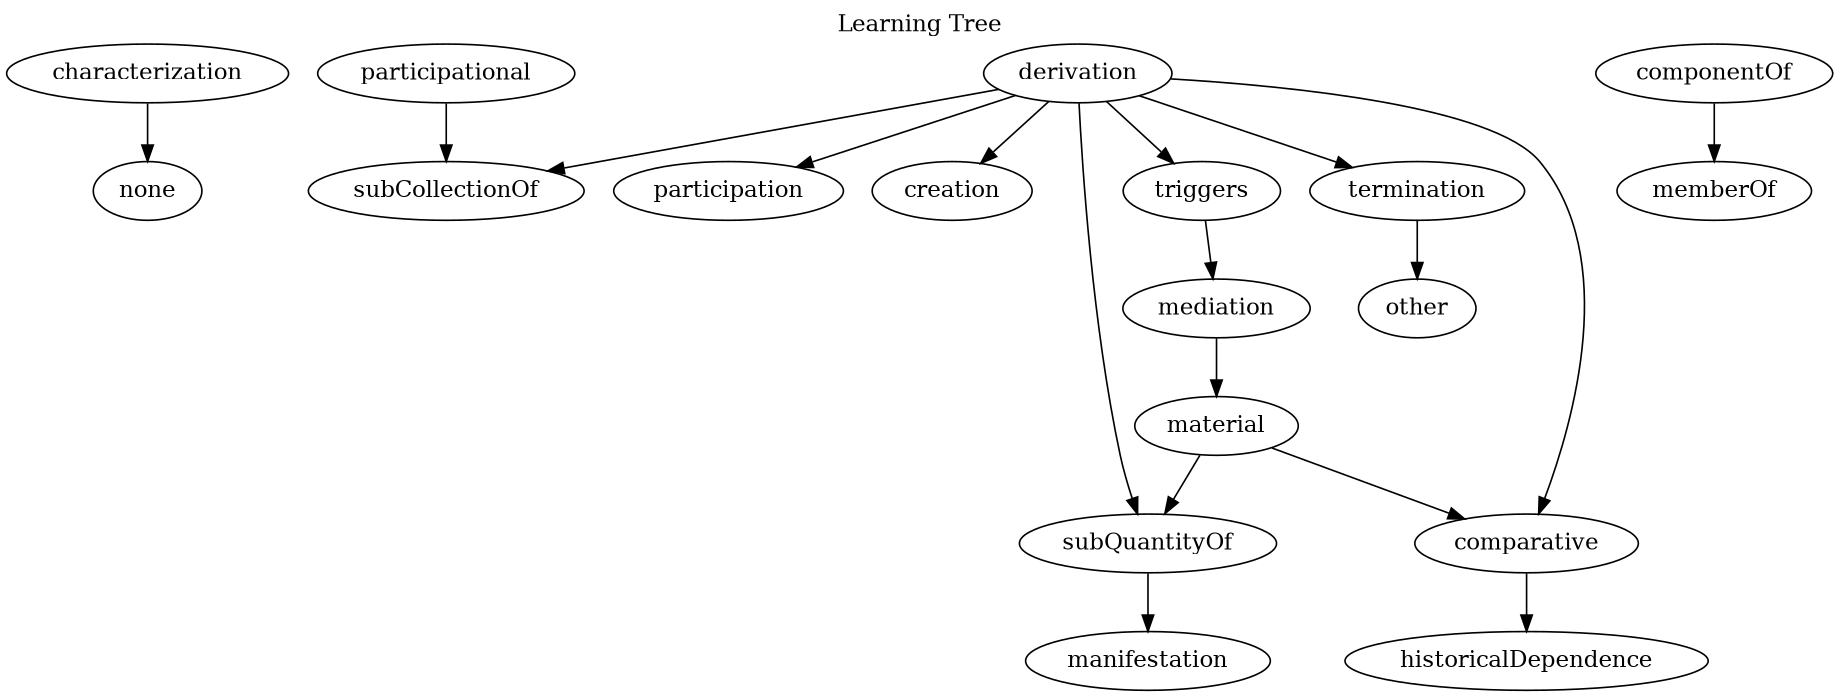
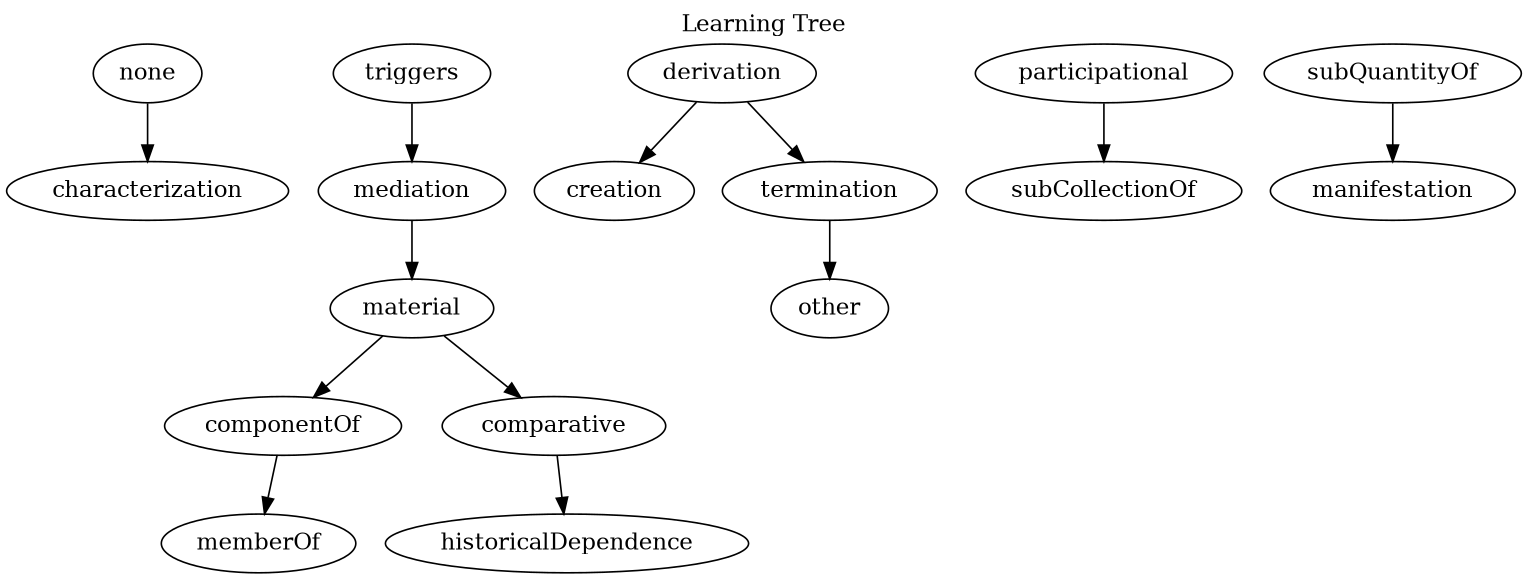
edge "characterization" -> "none": reversed
edge "derivation" -> "triggers": removed
edge "derivation" -> "subCollectionOf": removed
edge "derivation" -> "comparative": removed
node "participation": removed
edge "derivation" -> "subQuantityOf": removed
edge "material" -> "subQuantityOf": now "material" -> "componentOf"
